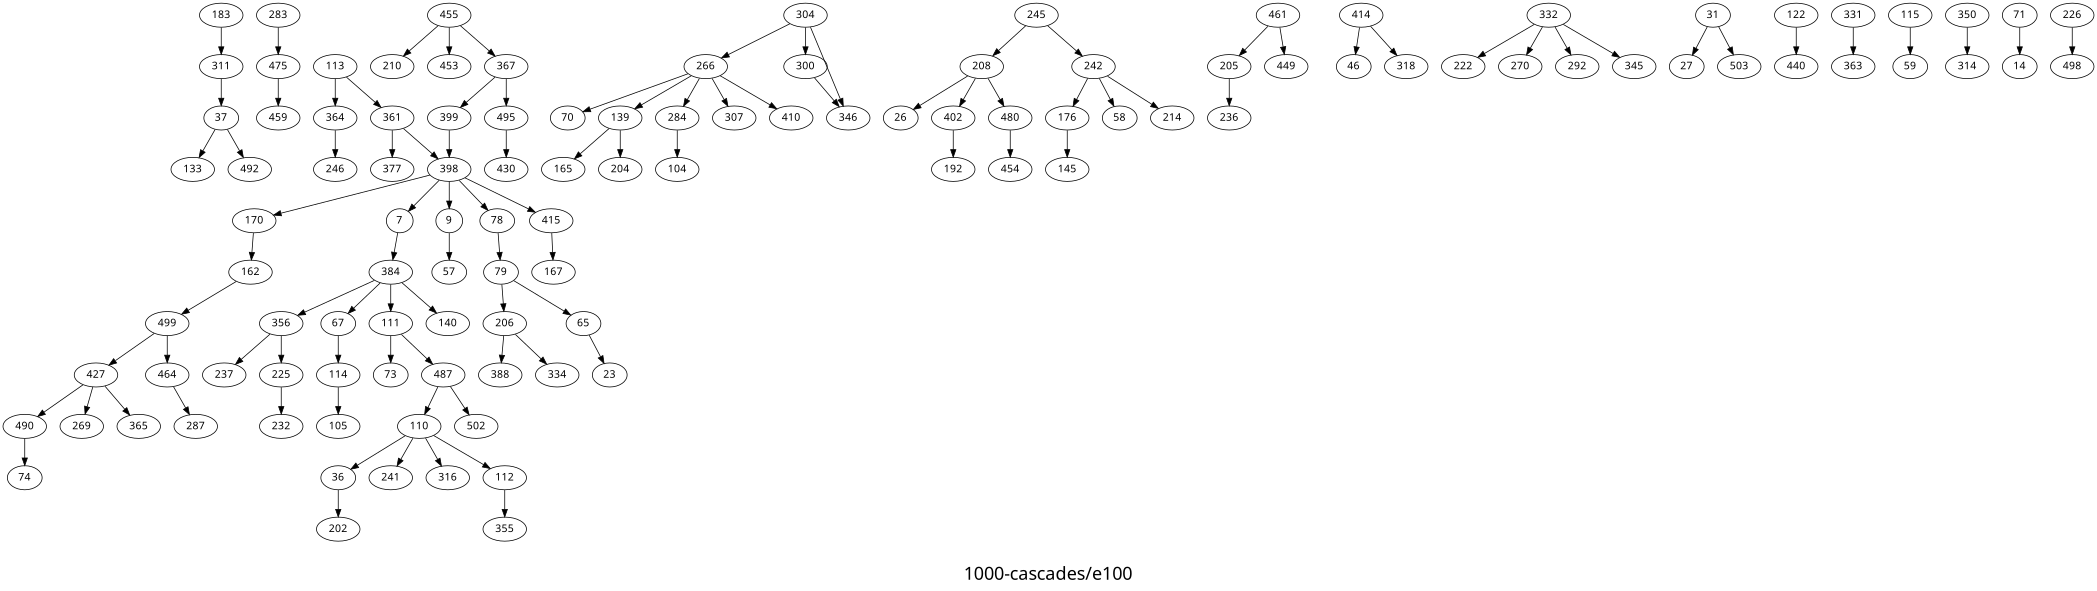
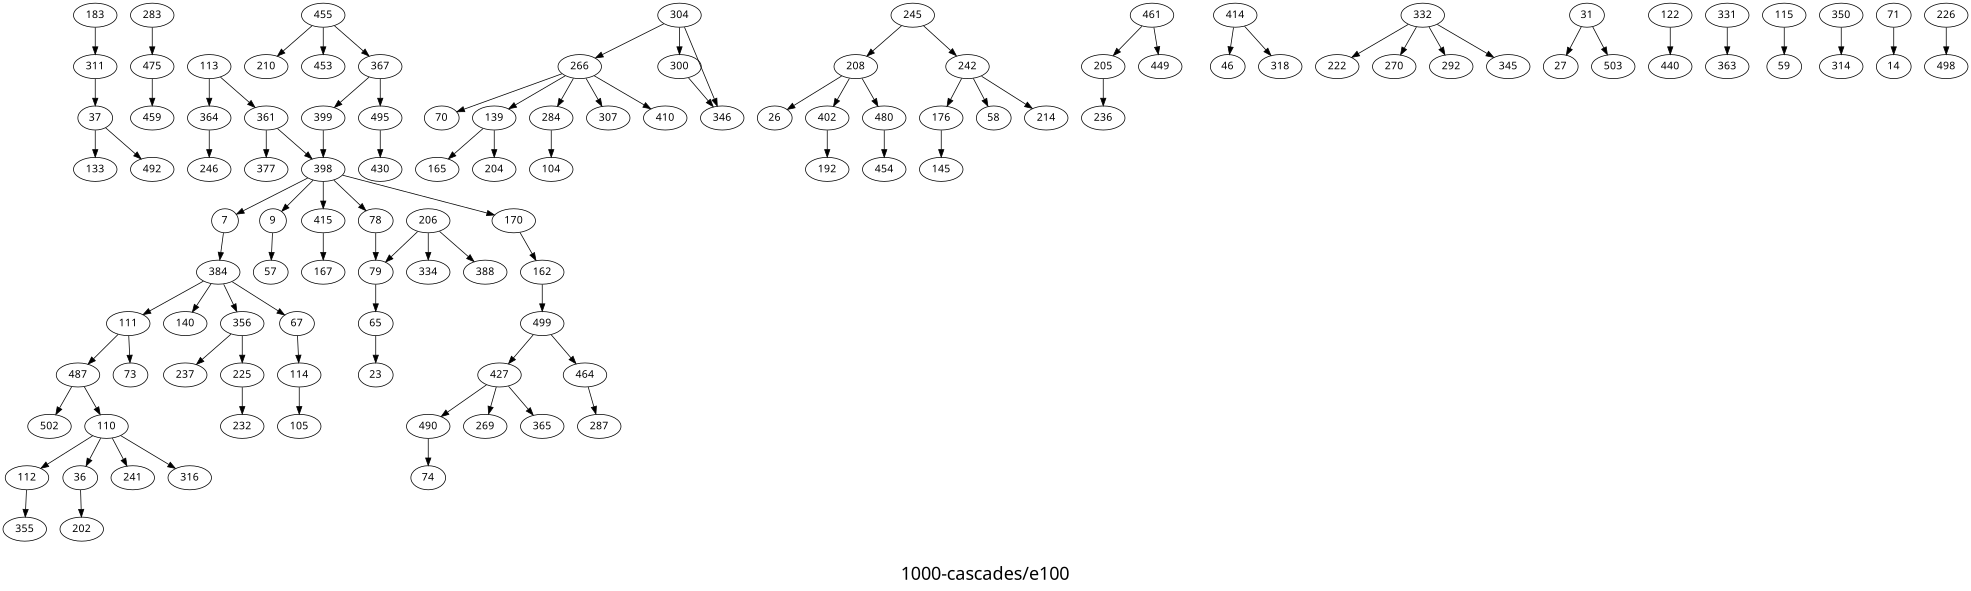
edge "79" -> "206": reversed
